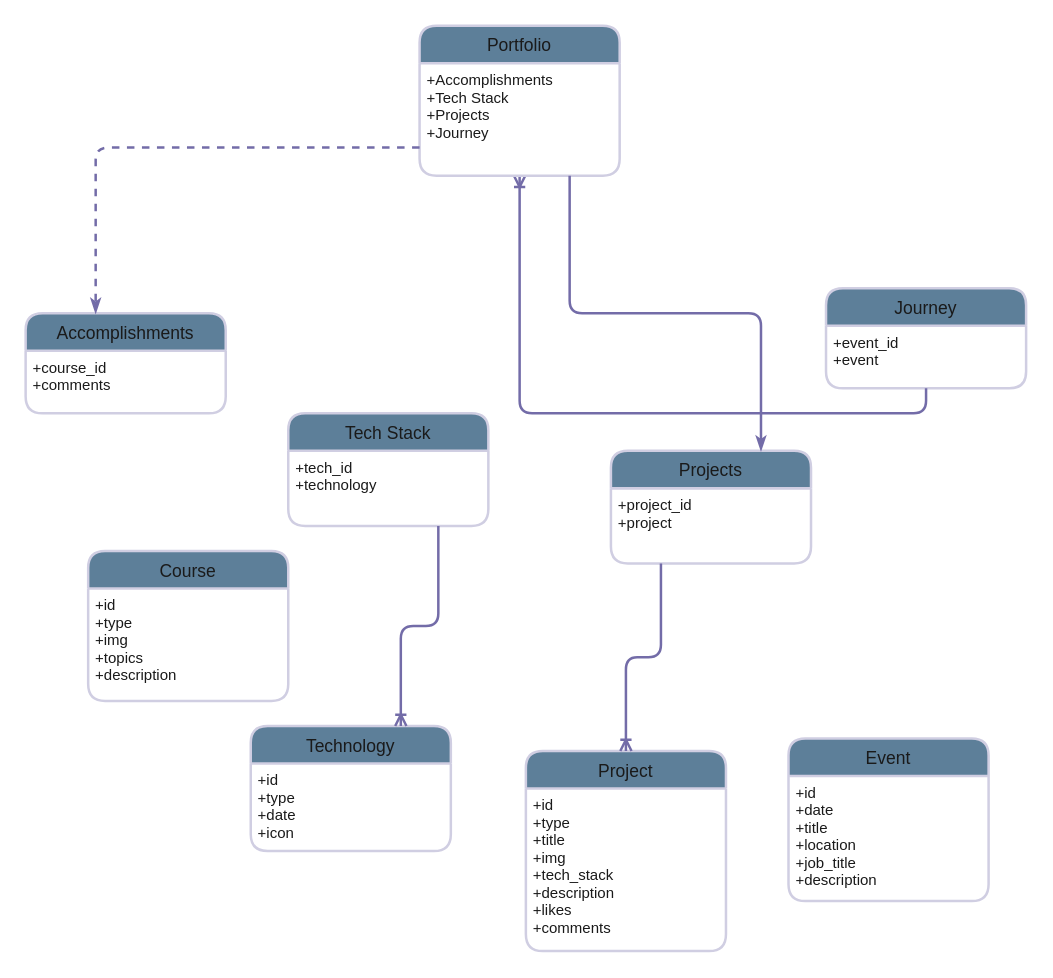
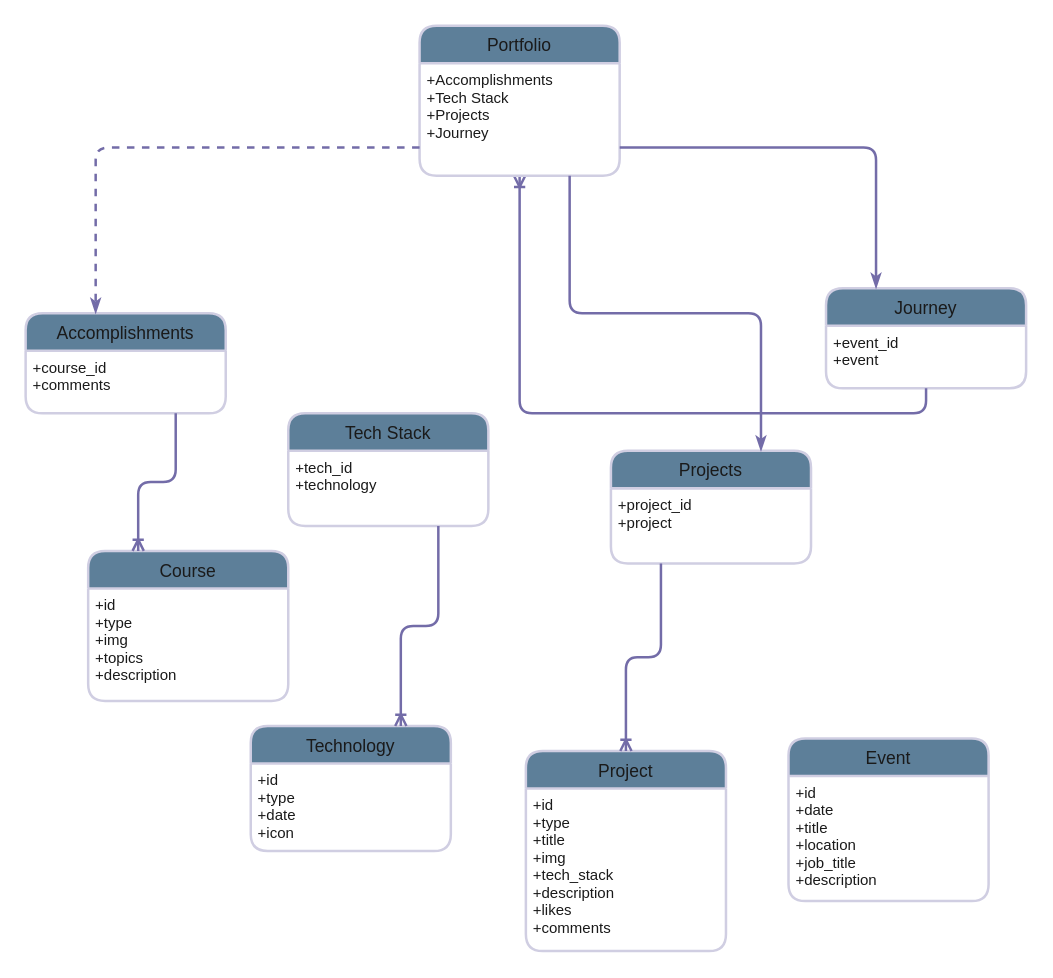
edge "+Accomplishments +Tech Stack +Projects +Journey" -> "Journey": added
edge "+course_id +comments" -> "Course": added
